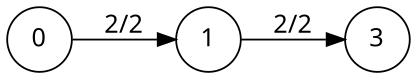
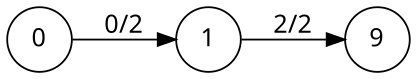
edge "0" -> "1": label "2/2" -> "0/2"
node "3": label "3" -> "9"
